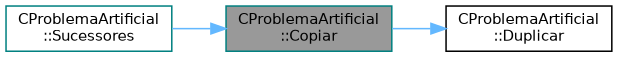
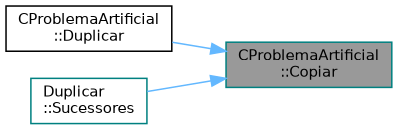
node "CProblemaArtificial ::Sucessores": label "CProblemaArtificial ::Sucessores" -> "Duplicar ::Sucessores"
edge "CProblemaArtificial ::Copiar" -> "CProblemaArtificial ::Duplicar": reversed
